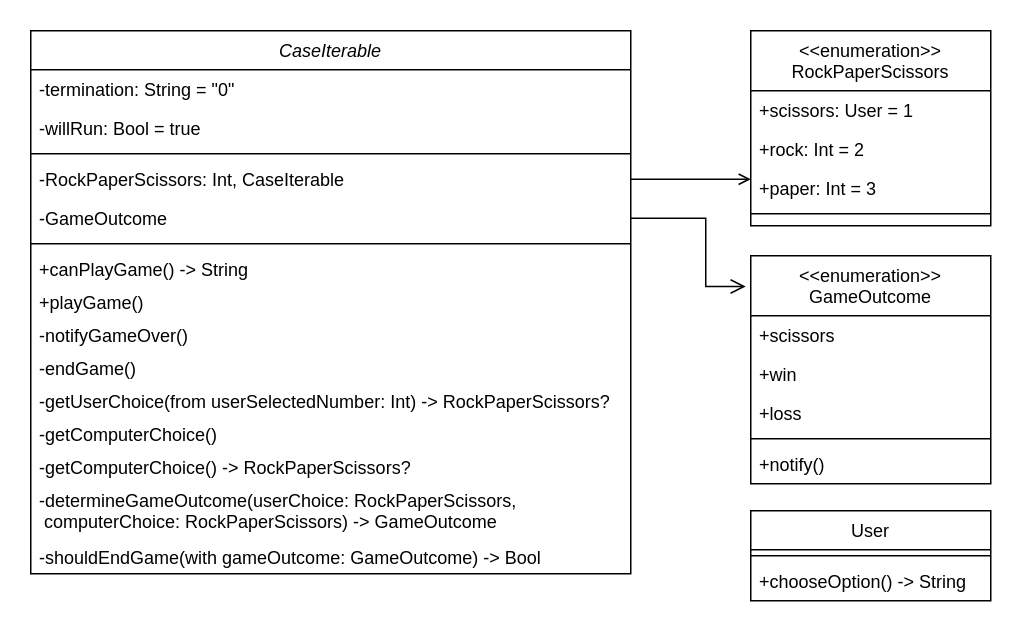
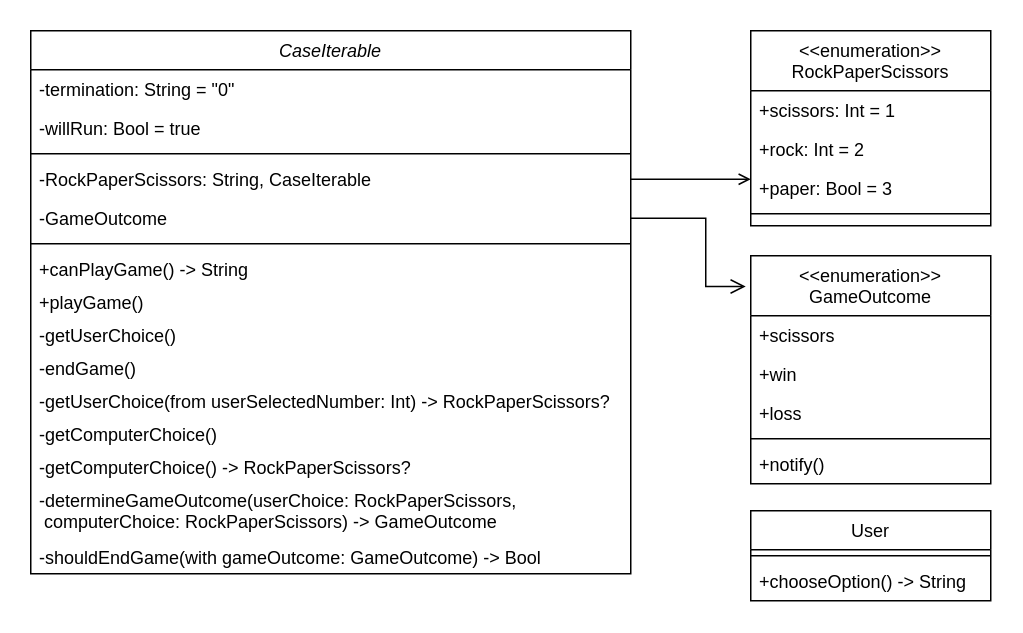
node "+scissors: User = 1": label "+scissors: User = 1" -> "+scissors: Int = 1"
node "-RockPaperScissors: Int, CaseIterable": label "-RockPaperScissors: Int, CaseIterable" -> "-RockPaperScissors: String, CaseIterable"
node "+paper: Int = 3": label "+paper: Int = 3" -> "+paper: Bool = 3"
node "-notifyGameOver()": label "-notifyGameOver()" -> "-getUserChoice()"
